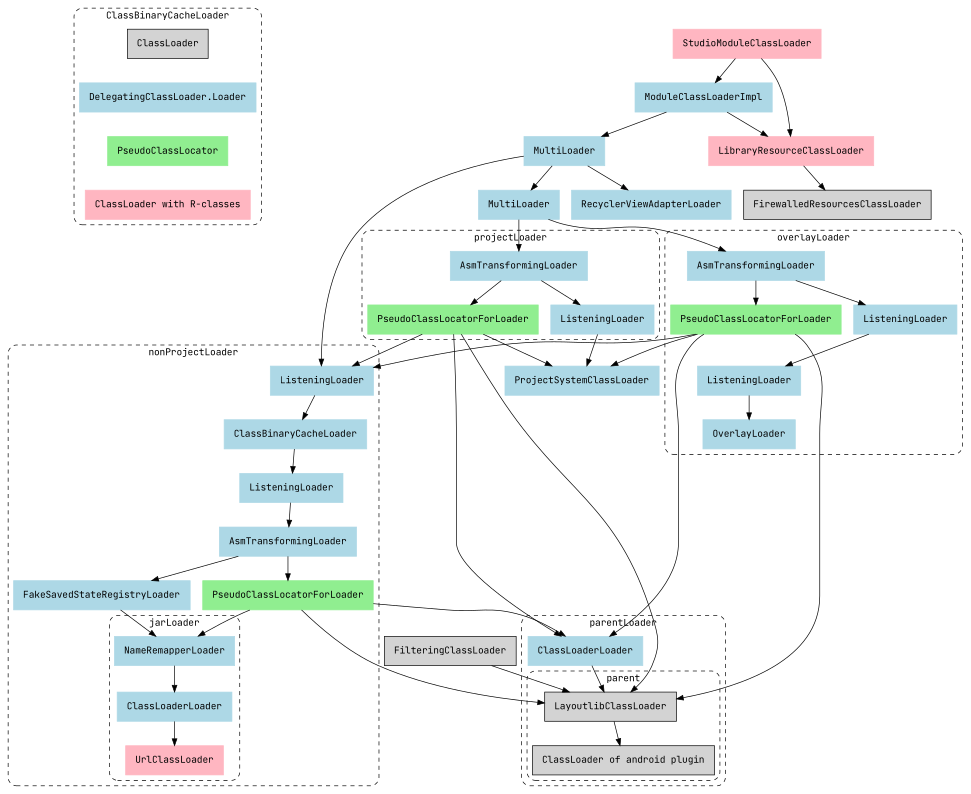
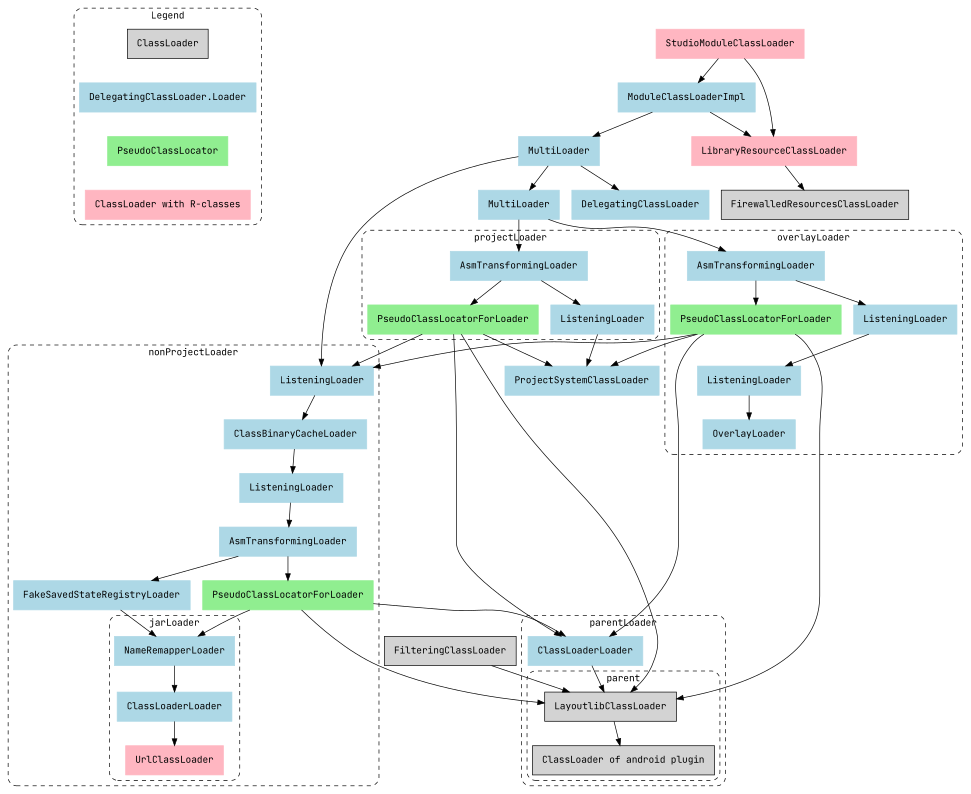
cluster "ClassBinaryCacheLoader": label "ClassBinaryCacheLoader" -> "Legend"
node "RecyclerViewAdapterLoader": label "RecyclerViewAdapterLoader" -> "DelegatingClassLoader"
